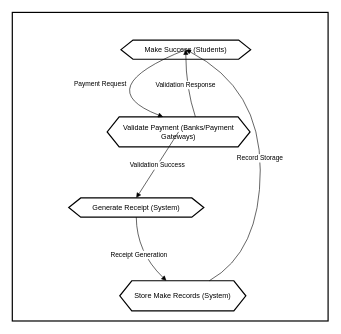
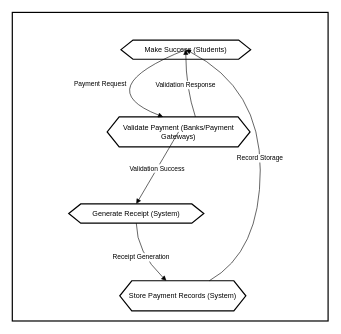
node "Generate Receipt (System)": moved (136, 207) -> (136, 213)
node "Store Make Records (System)": label "Store Make Records (System)" -> "Store Payment Records (System)"
